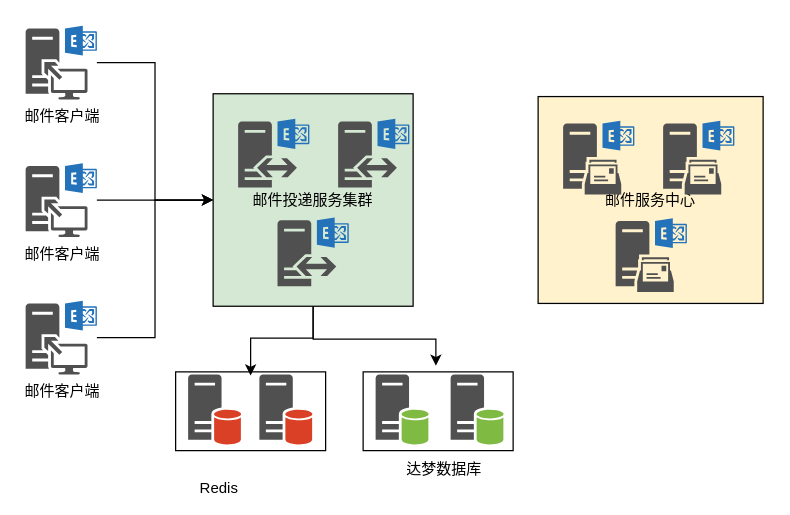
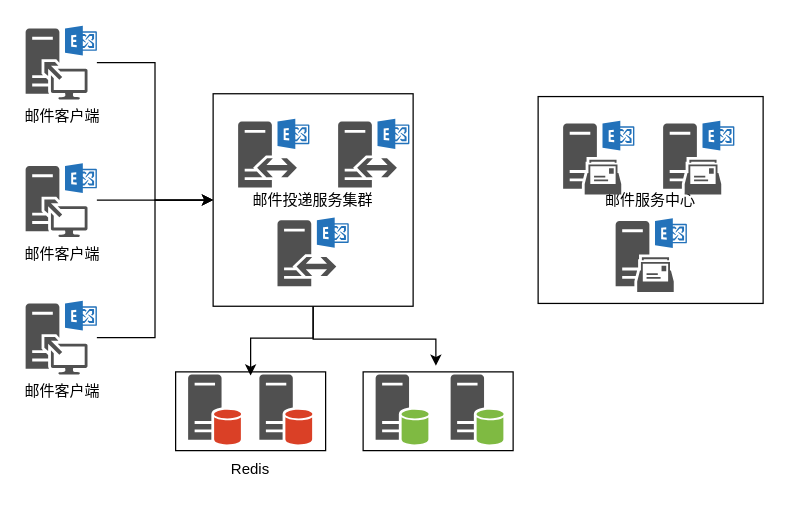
node "邮件投递服务集群": fillcolor #d5e8d4 -> #ffffff
node "邮件服务中心": fillcolor #fff2cc -> #ffffff
node "达梦数据库": removed
node "Redis": moved (219, 488) -> (251, 469)
